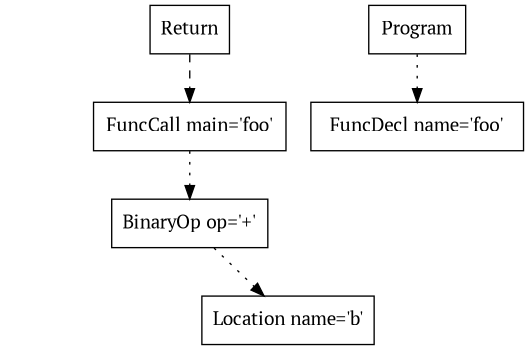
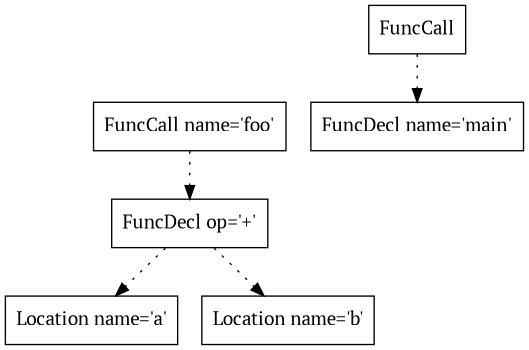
node "Return": removed
node "Program": label "Program" -> "FuncCall"
node "FuncCall main='foo'": label "FuncCall main='foo'" -> "FuncCall name='foo'"
node "FuncDecl name='foo'": label "FuncDecl name='foo'" -> "FuncDecl name='main'"
node "BinaryOp op='+'": label "BinaryOp op='+'" -> "FuncDecl op='+'"
node "Location name='a'": added
